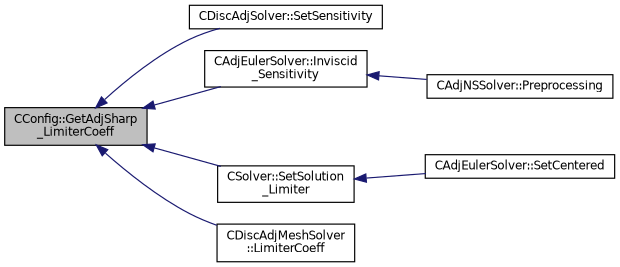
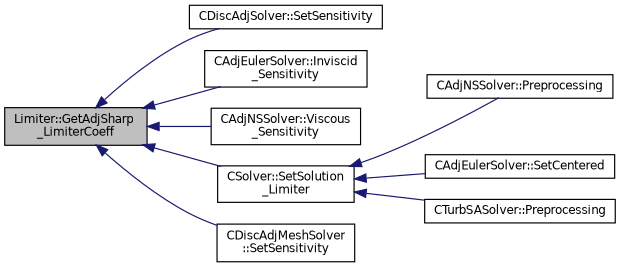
edge "CAdjNSSolver::Preprocessing" -> "CAdjEulerSolver::Inviscid _Sensitivity": now "CAdjNSSolver::Preprocessing" -> "CSolver::SetSolution _Limiter"
node "CConfig::GetAdjSharp _LimiterCoeff": label "CConfig::GetAdjSharp _LimiterCoeff" -> "Limiter::GetAdjSharp _LimiterCoeff"
node "CAdjNSSolver::Viscous _Sensitivity": added
node "CTurbSASolver::Preprocessing": added
node "CDiscAdjMeshSolver ::LimiterCoeff": label "CDiscAdjMeshSolver ::LimiterCoeff" -> "CDiscAdjMeshSolver ::SetSensitivity"
